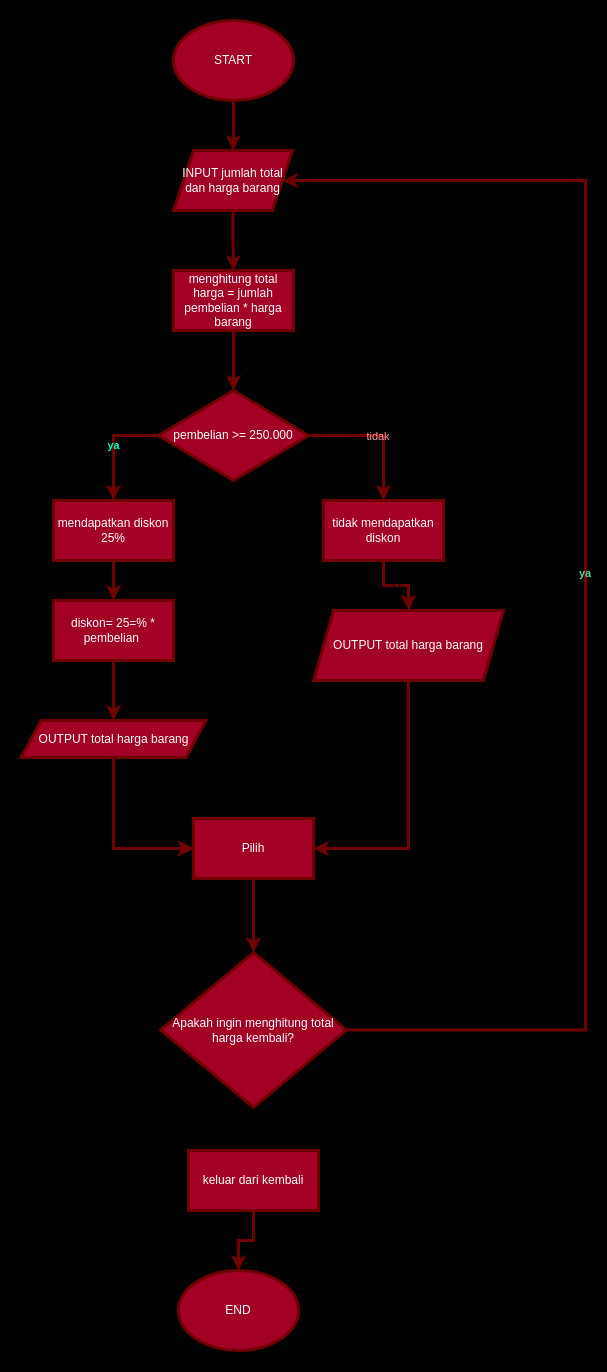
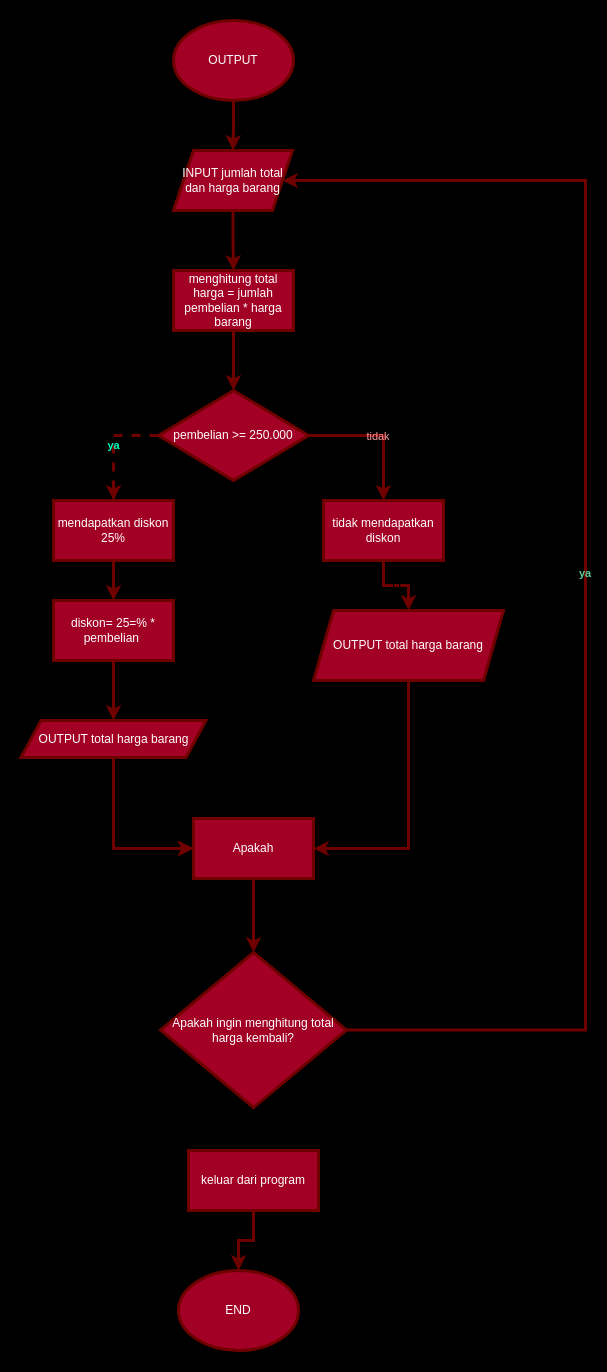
node "START": label "START" -> "OUTPUT"
edge "pembelian >= 250.000" -> "mendapatkan diskon 25%": style solid -> dashed
node "Pilih": label "Pilih" -> "Apakah"
node "keluar dari kembali": label "keluar dari kembali" -> "keluar dari program"
